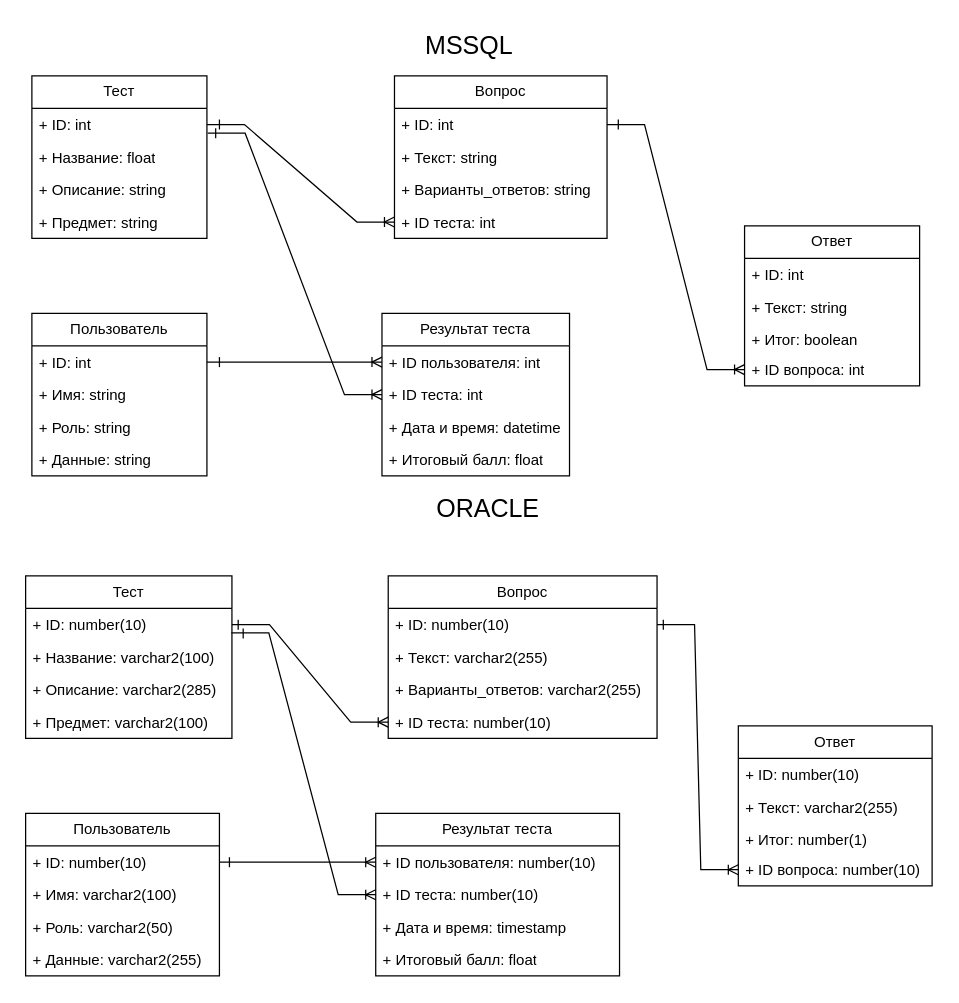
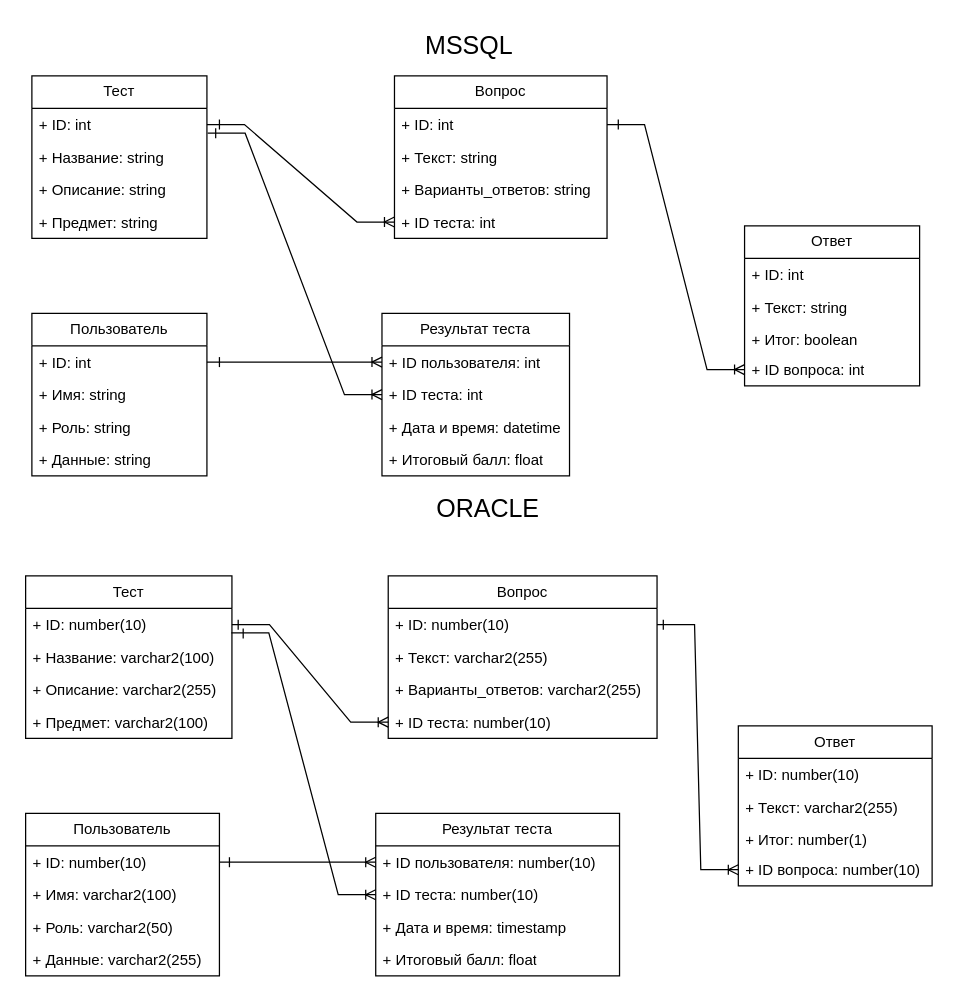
node "+ Название: float": label "+ Название: float" -> "+ Название: string"
node "+ Описание: varchar2(285)": label "+ Описание: varchar2(285)" -> "+ Описание: varchar2(255)"
